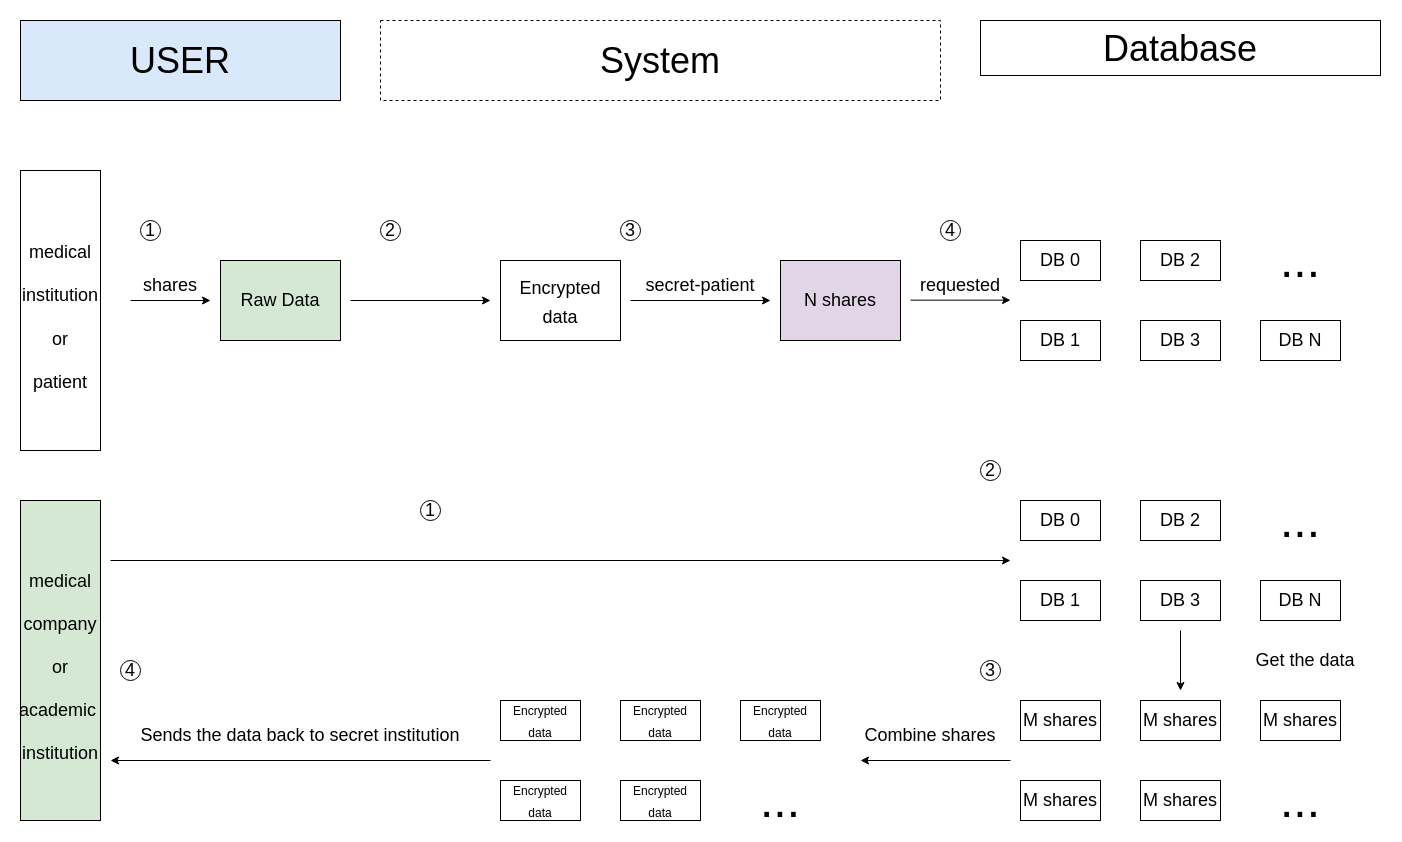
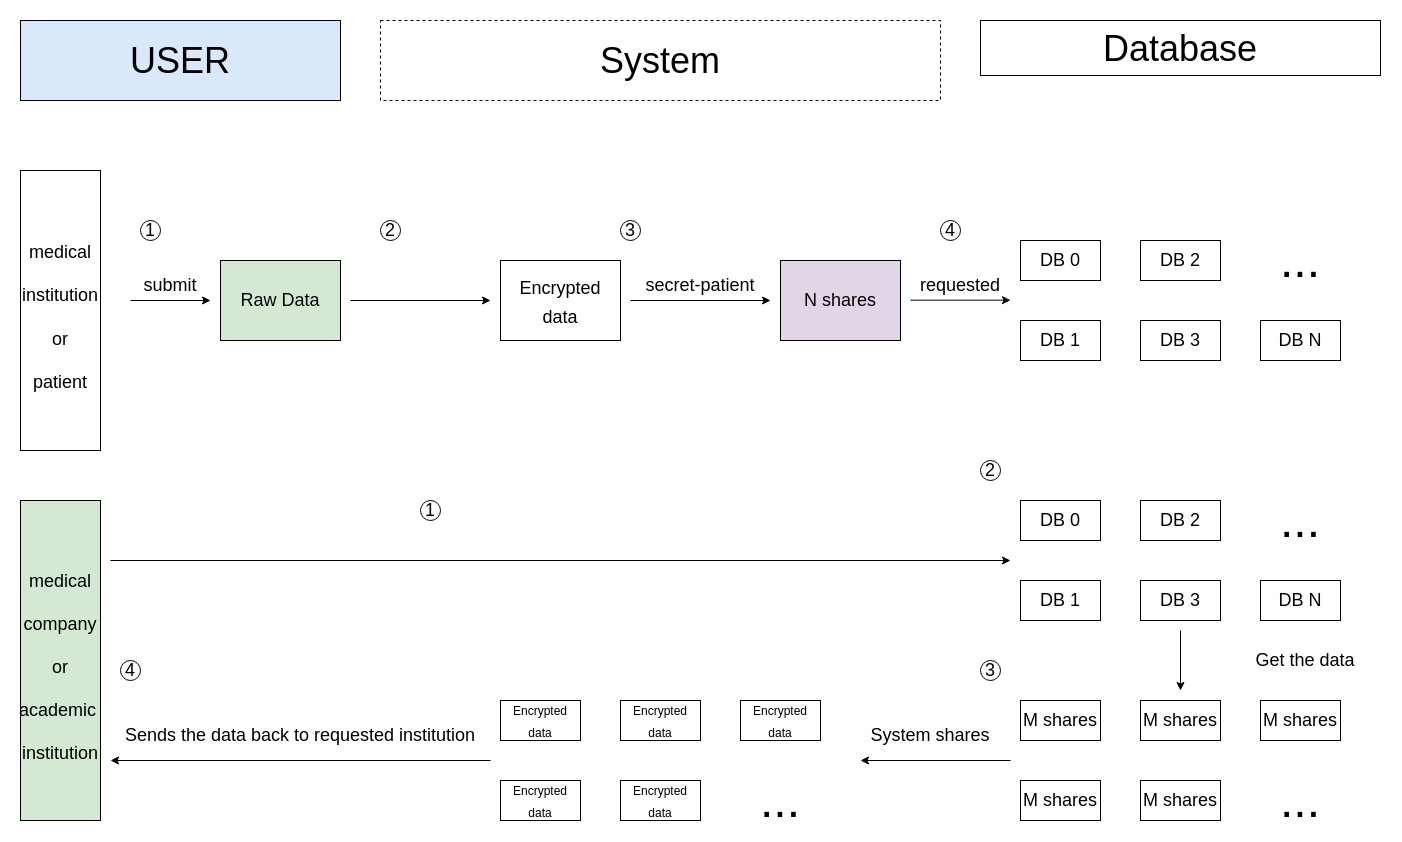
node "shares": label "shares" -> "submit"
node "Sends the data back to secret institution": label "Sends the data back to secret institution" -> "Sends the data back to requested institution"
node "Combine shares": label "Combine shares" -> "System shares"
